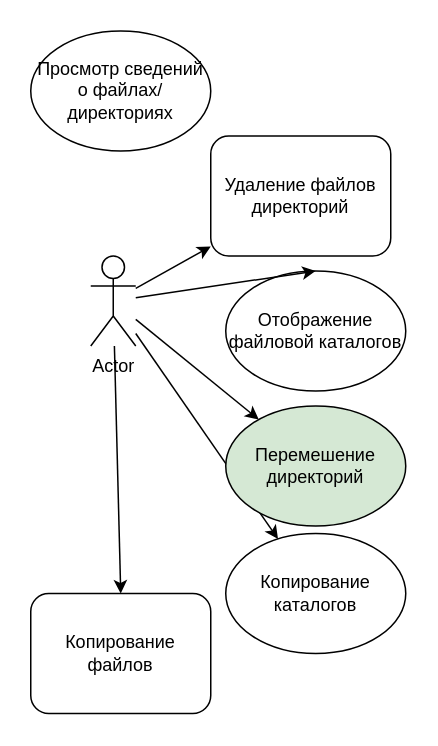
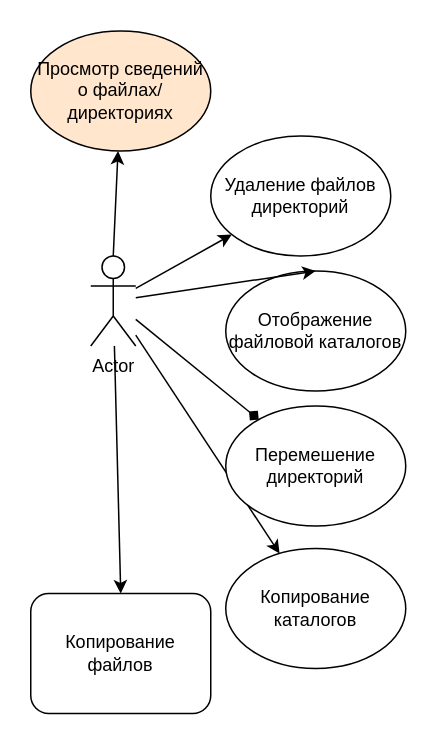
node "Просмотр сведений о файлах/директориях": fillcolor #ffffff -> #ffe6cc
node "Удаление файлов директорий": shape rounded rectangle -> ellipse
edge "Actor" -> "Просмотр сведений о файлах/директориях": added
edge "Actor" -> "Перемешение директорий": arrowhead classic -> diamond
node "Перемешение директорий": fillcolor #d5e8d4 -> #ffffff
node "Копирование каталогов": moved (316, 593) -> (316, 608)
